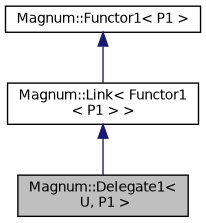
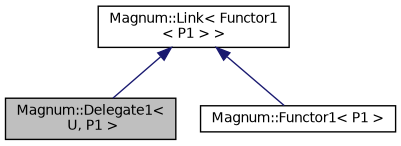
edge "Magnum::Link< Functor1 < P1 > >" -> "Magnum::Functor1< P1 >": reversed
